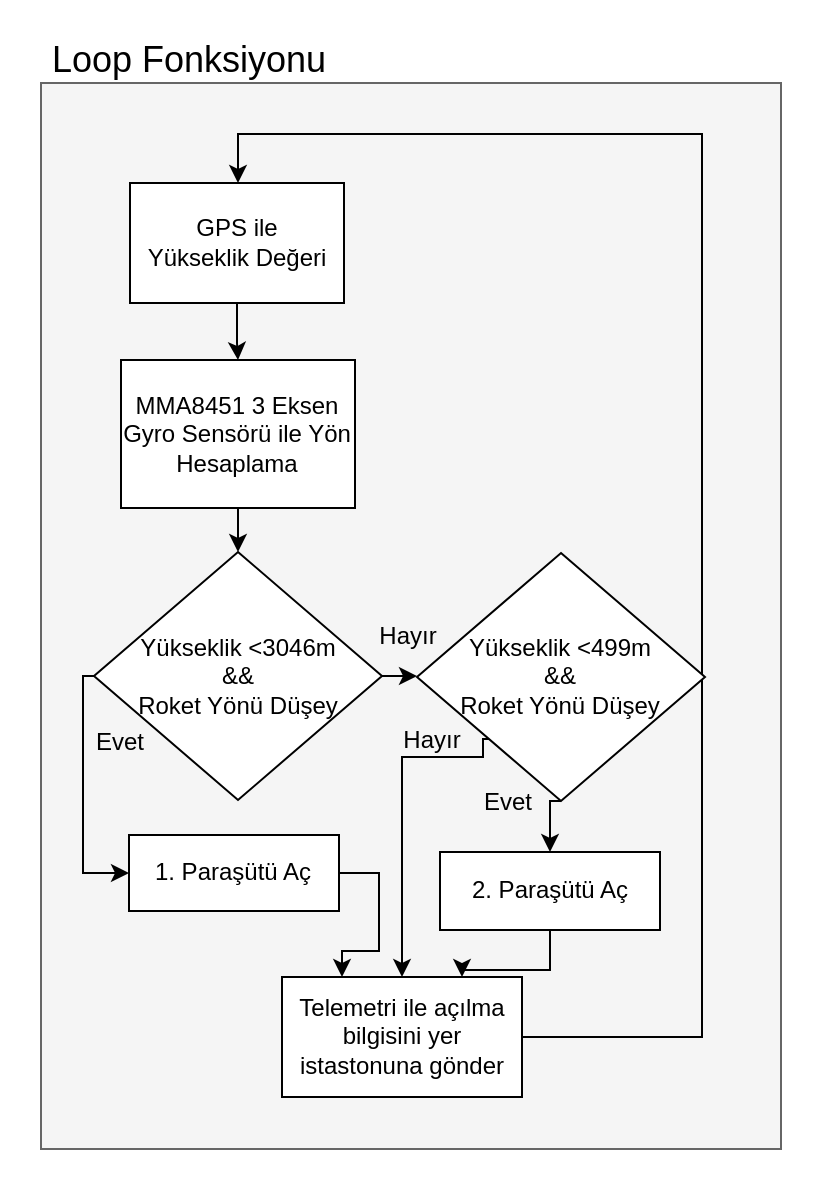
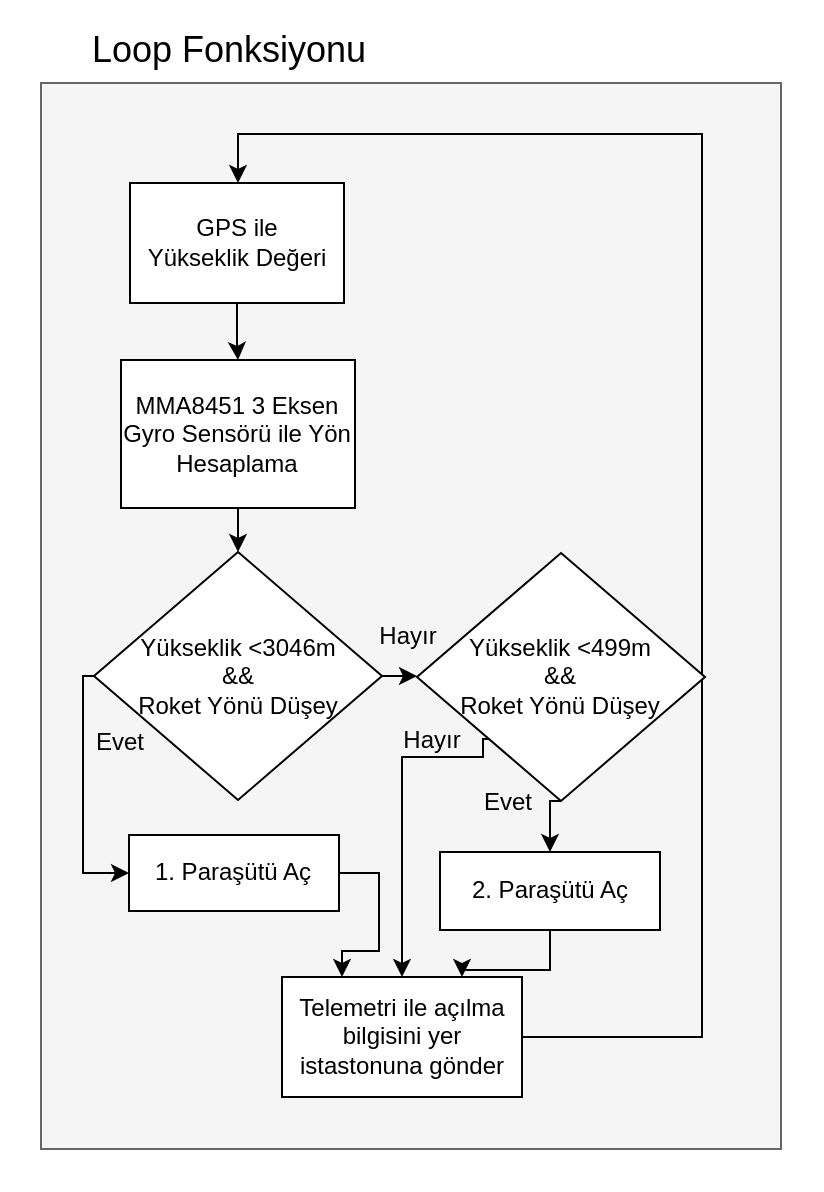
node "Loop Fonksiyonu": moved (190, 61) -> (230, 51)
